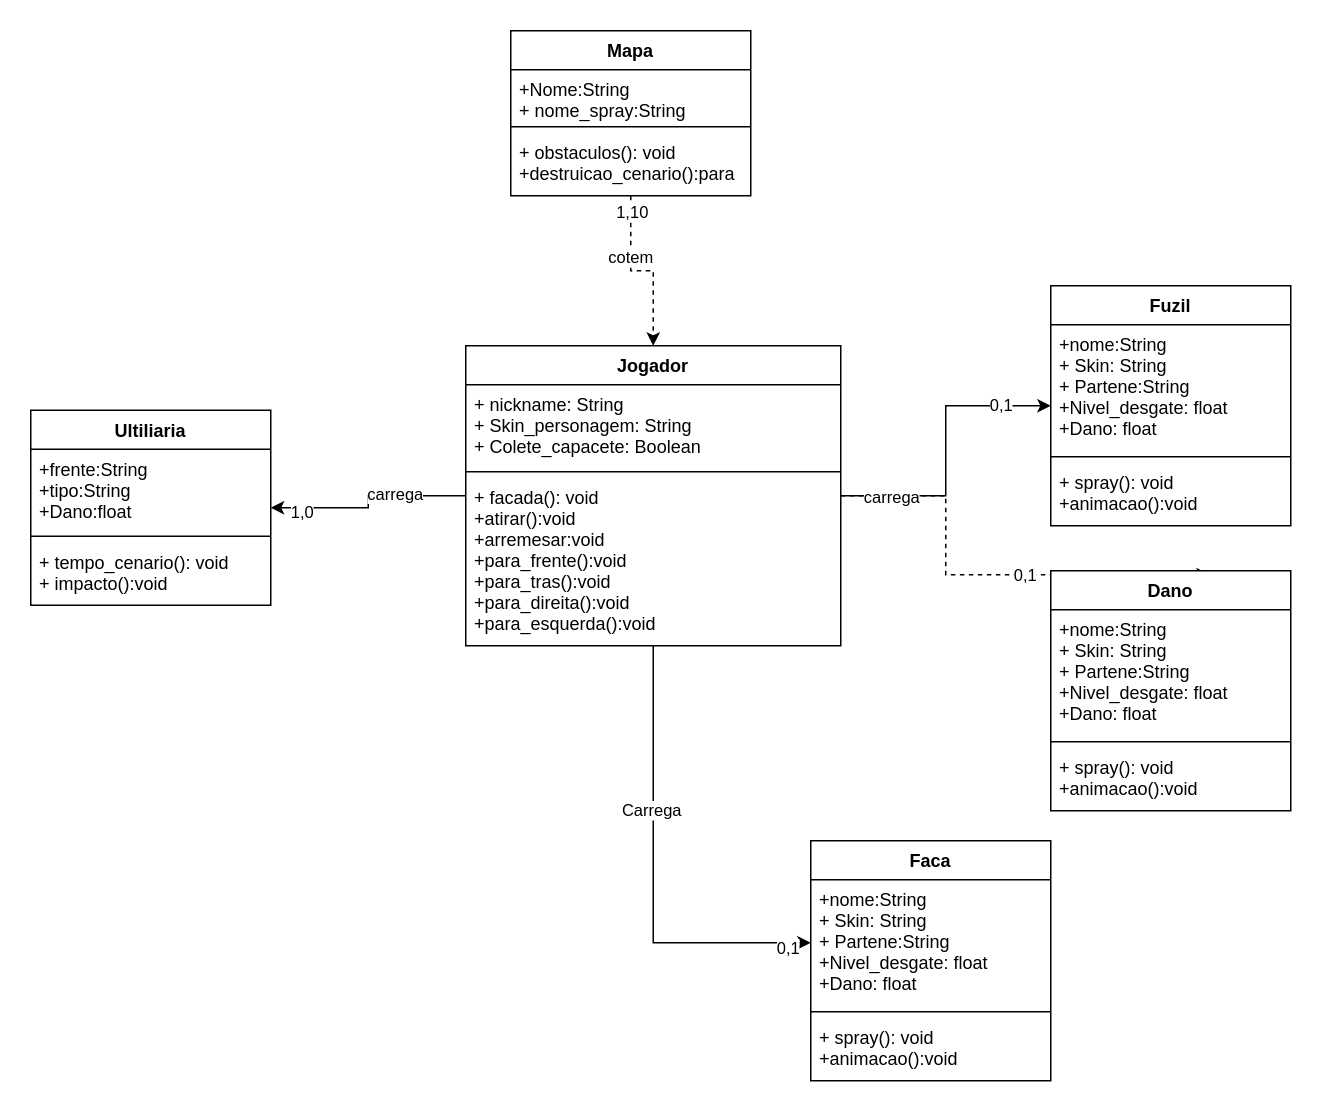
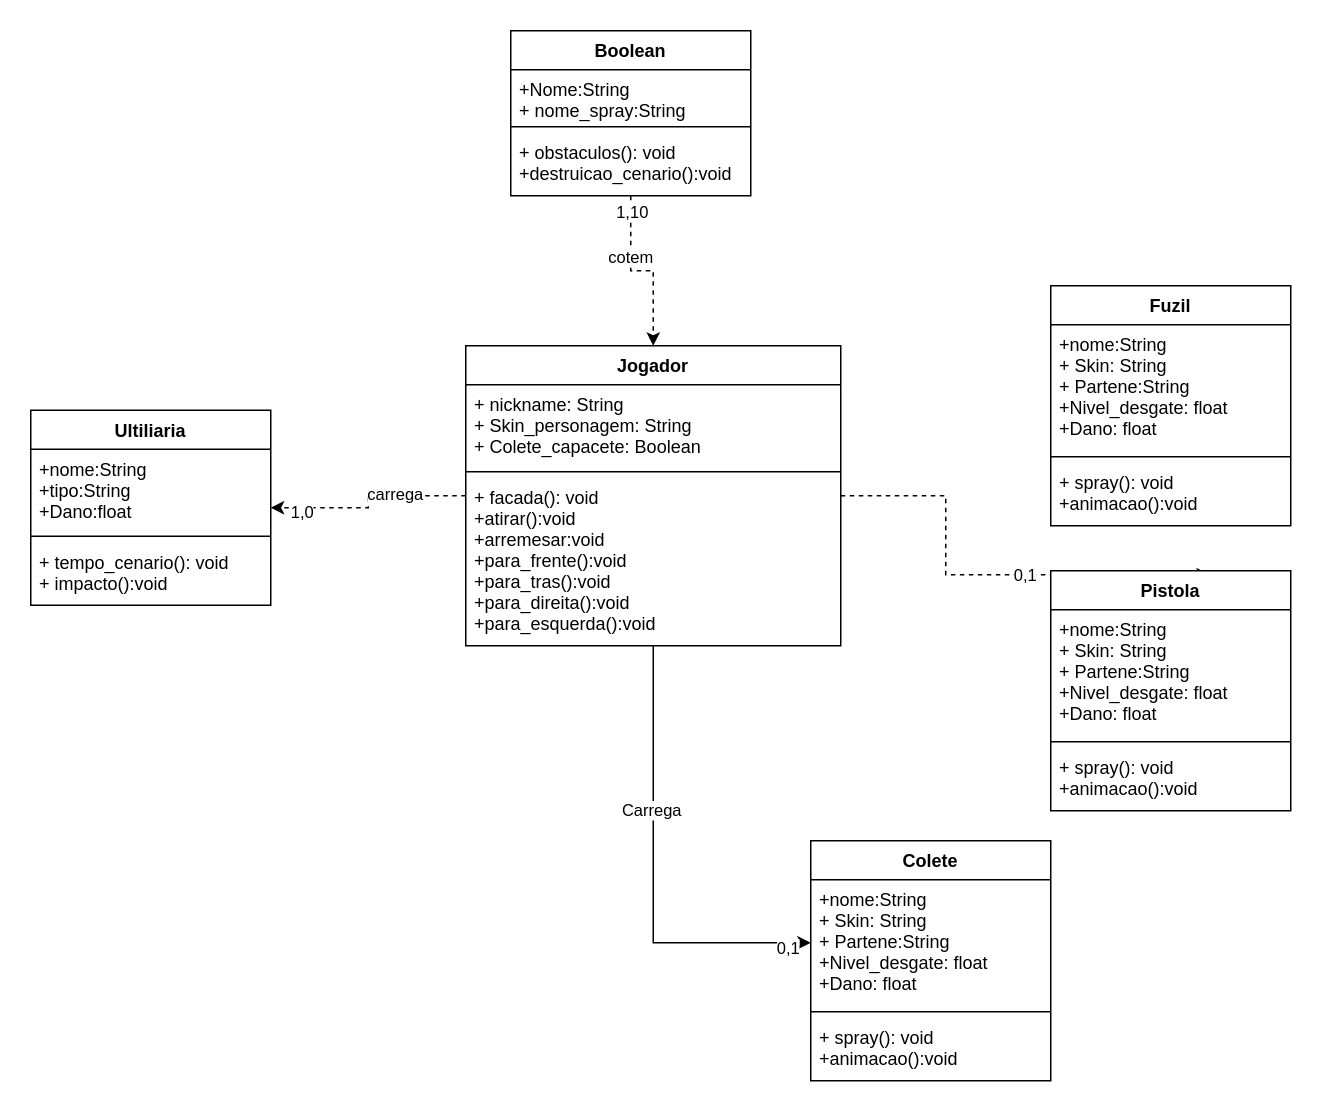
node "Mapa": label "Mapa" -> "Boolean"
node "+ obstaculos(): void +destruicao_cenario():para": label "+ obstaculos(): void +destruicao_cenario():para" -> "+ obstaculos(): void +destruicao_cenario():void"
edge "Jogador" -> "Fuzil": removed, labels "carrega", "0,1"
node "+frente:String +tipo:String +Dano:float": label "+frente:String +tipo:String +Dano:float" -> "+nome:String +tipo:String +Dano:float"
edge "Jogador" -> "Ultiliaria": style solid -> dashed
node "Dano": label "Dano" -> "Pistola"
node "Faca": label "Faca" -> "Colete"
